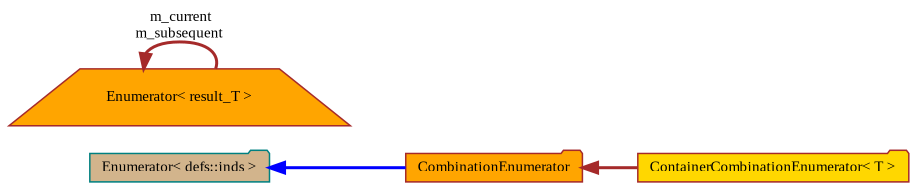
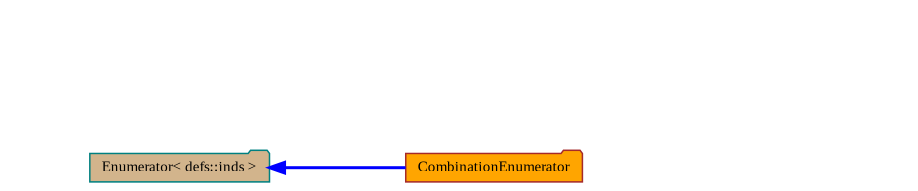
node "Enumerator< result_T >": removed
node "ContainerCombinationEnumerator< T >": removed
